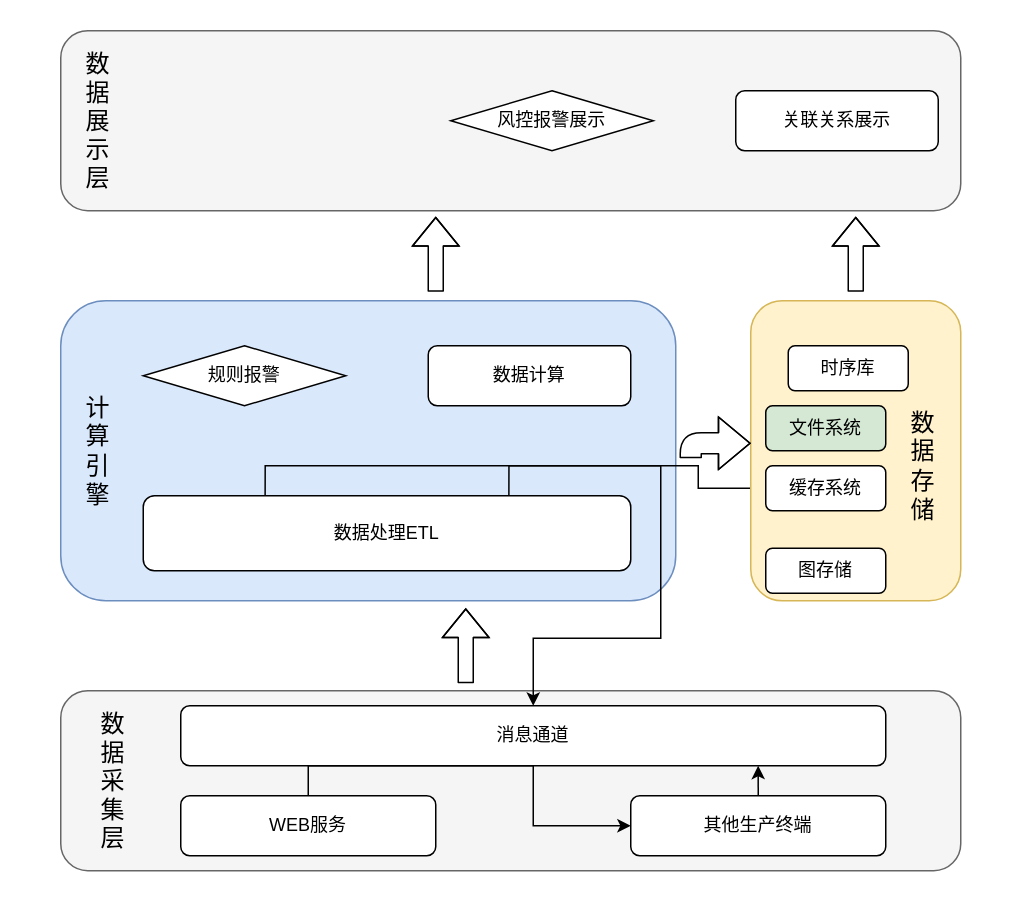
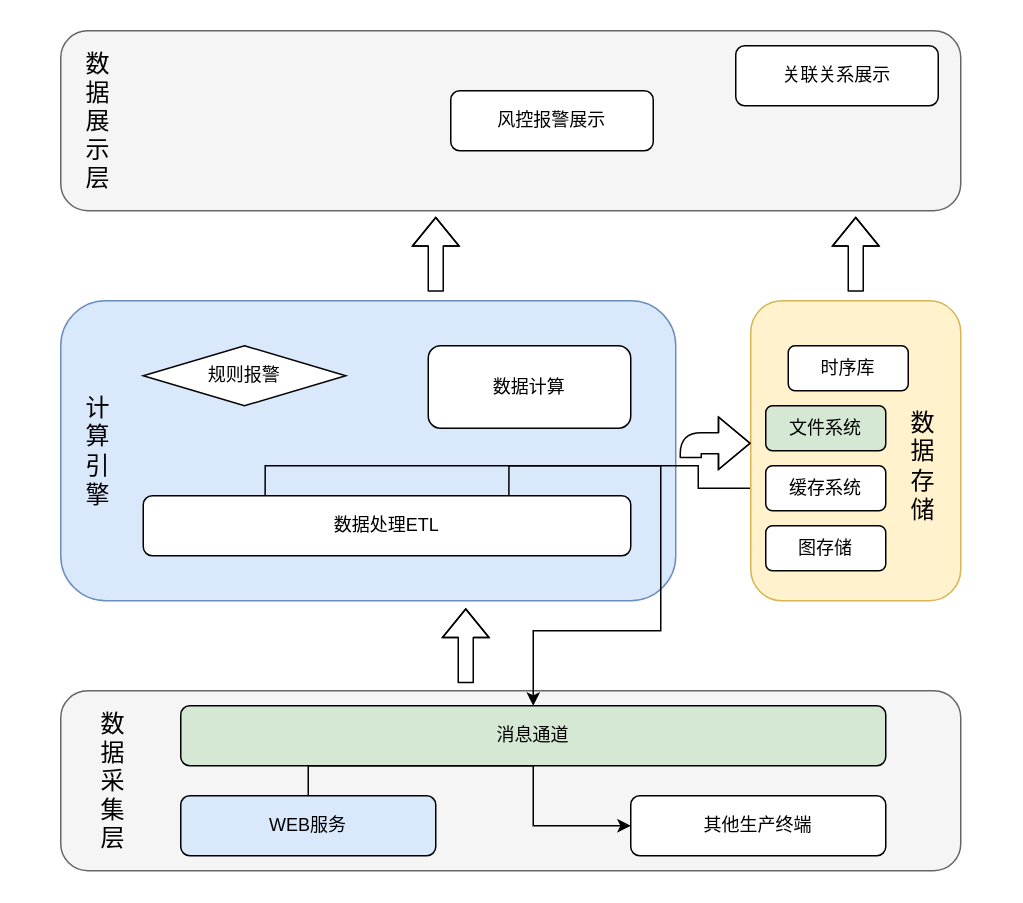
node "风控报警展示": shape diamond -> rounded rectangle
node "关联关系展示": moved (837, 121) -> (837, 76)
node "数据计算": size 203x60 -> 203x83
node "数据处理ETL": size 488x75 -> 488x60
node "图存储": moved (826, 571) -> (826, 548)
node "消息通道": fillcolor #ffffff -> #d5e8d4
edge "其他生产终端" -> "消息通道": removed
node "WEB服务": fillcolor #ffffff -> #dae8fc
